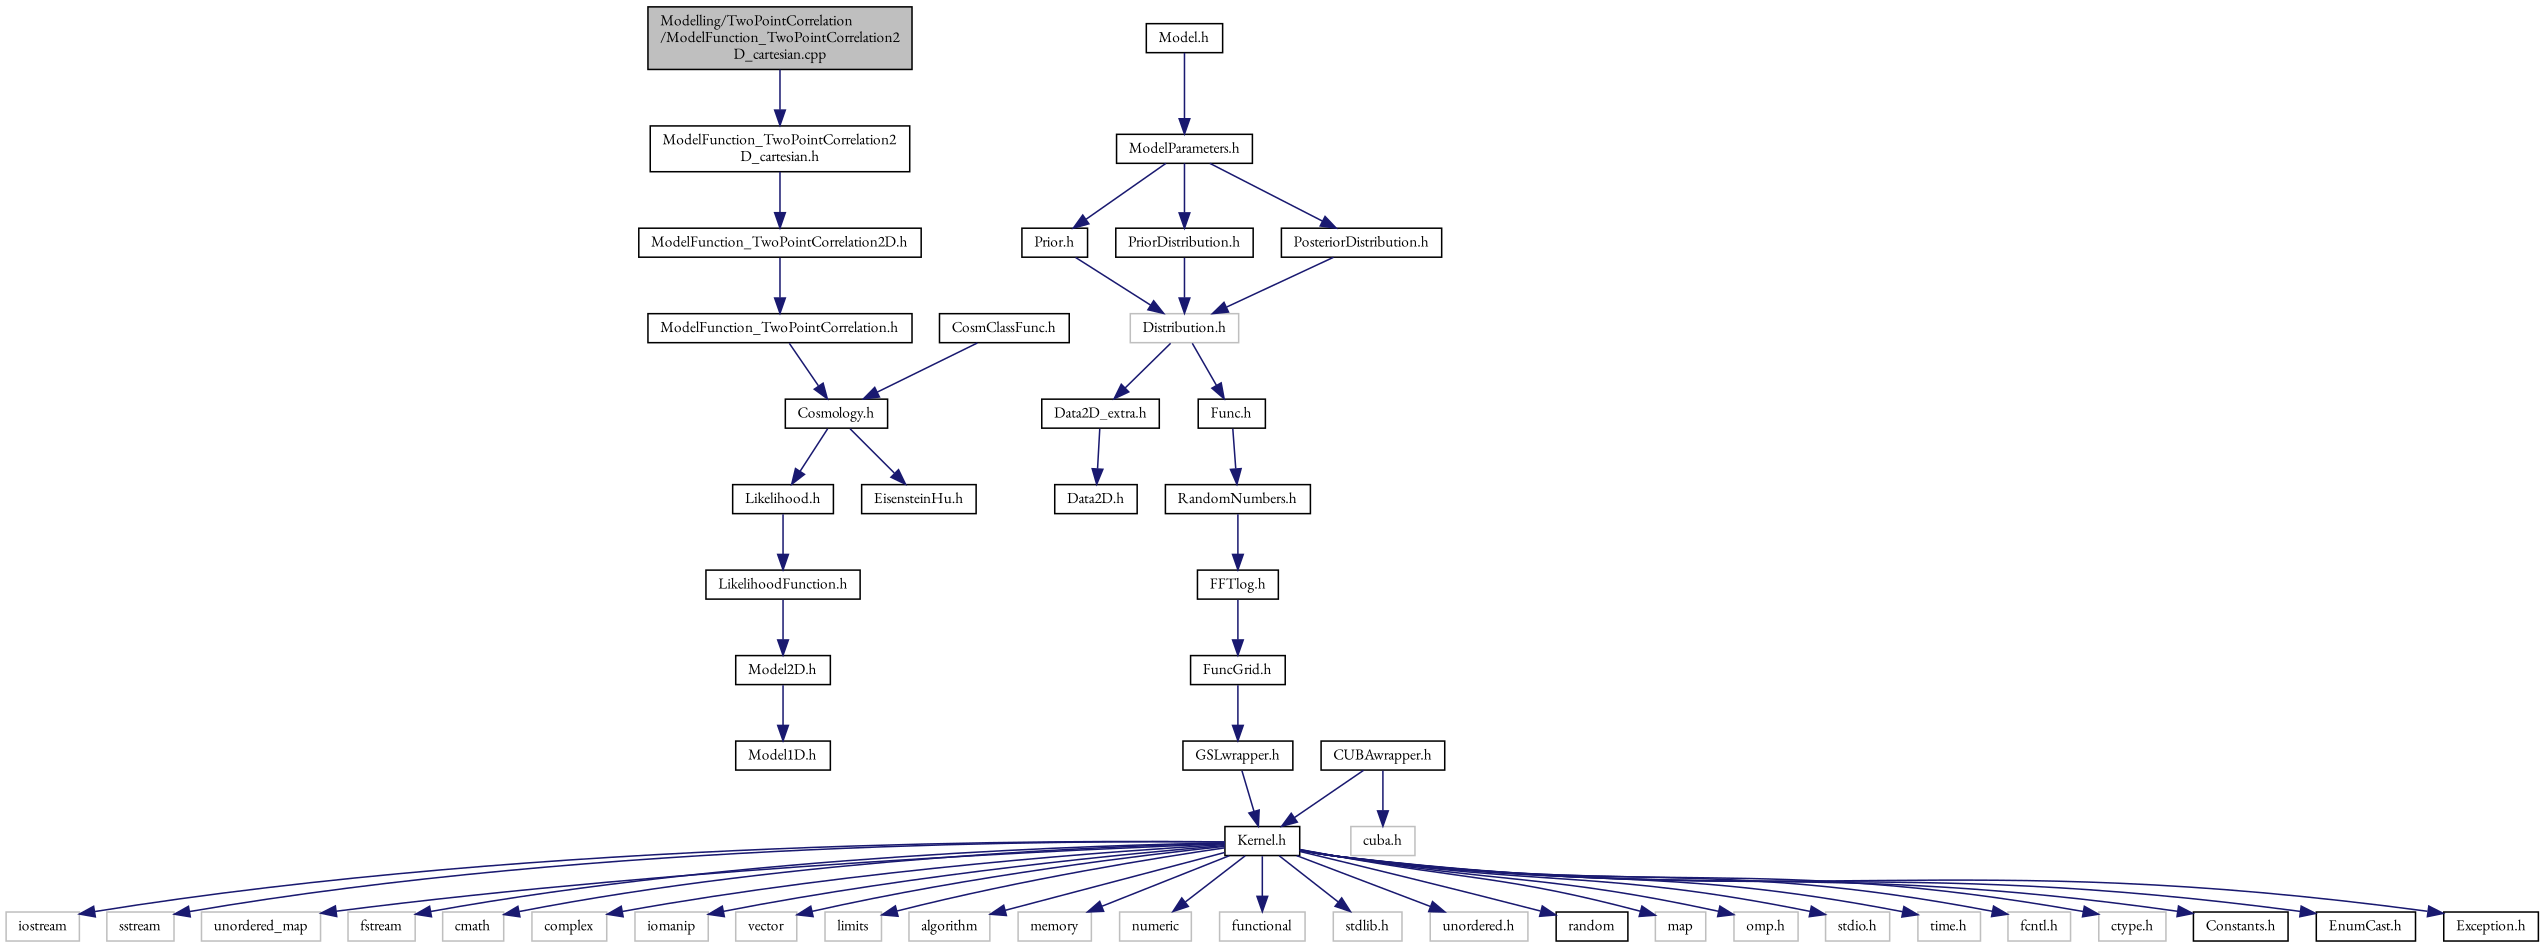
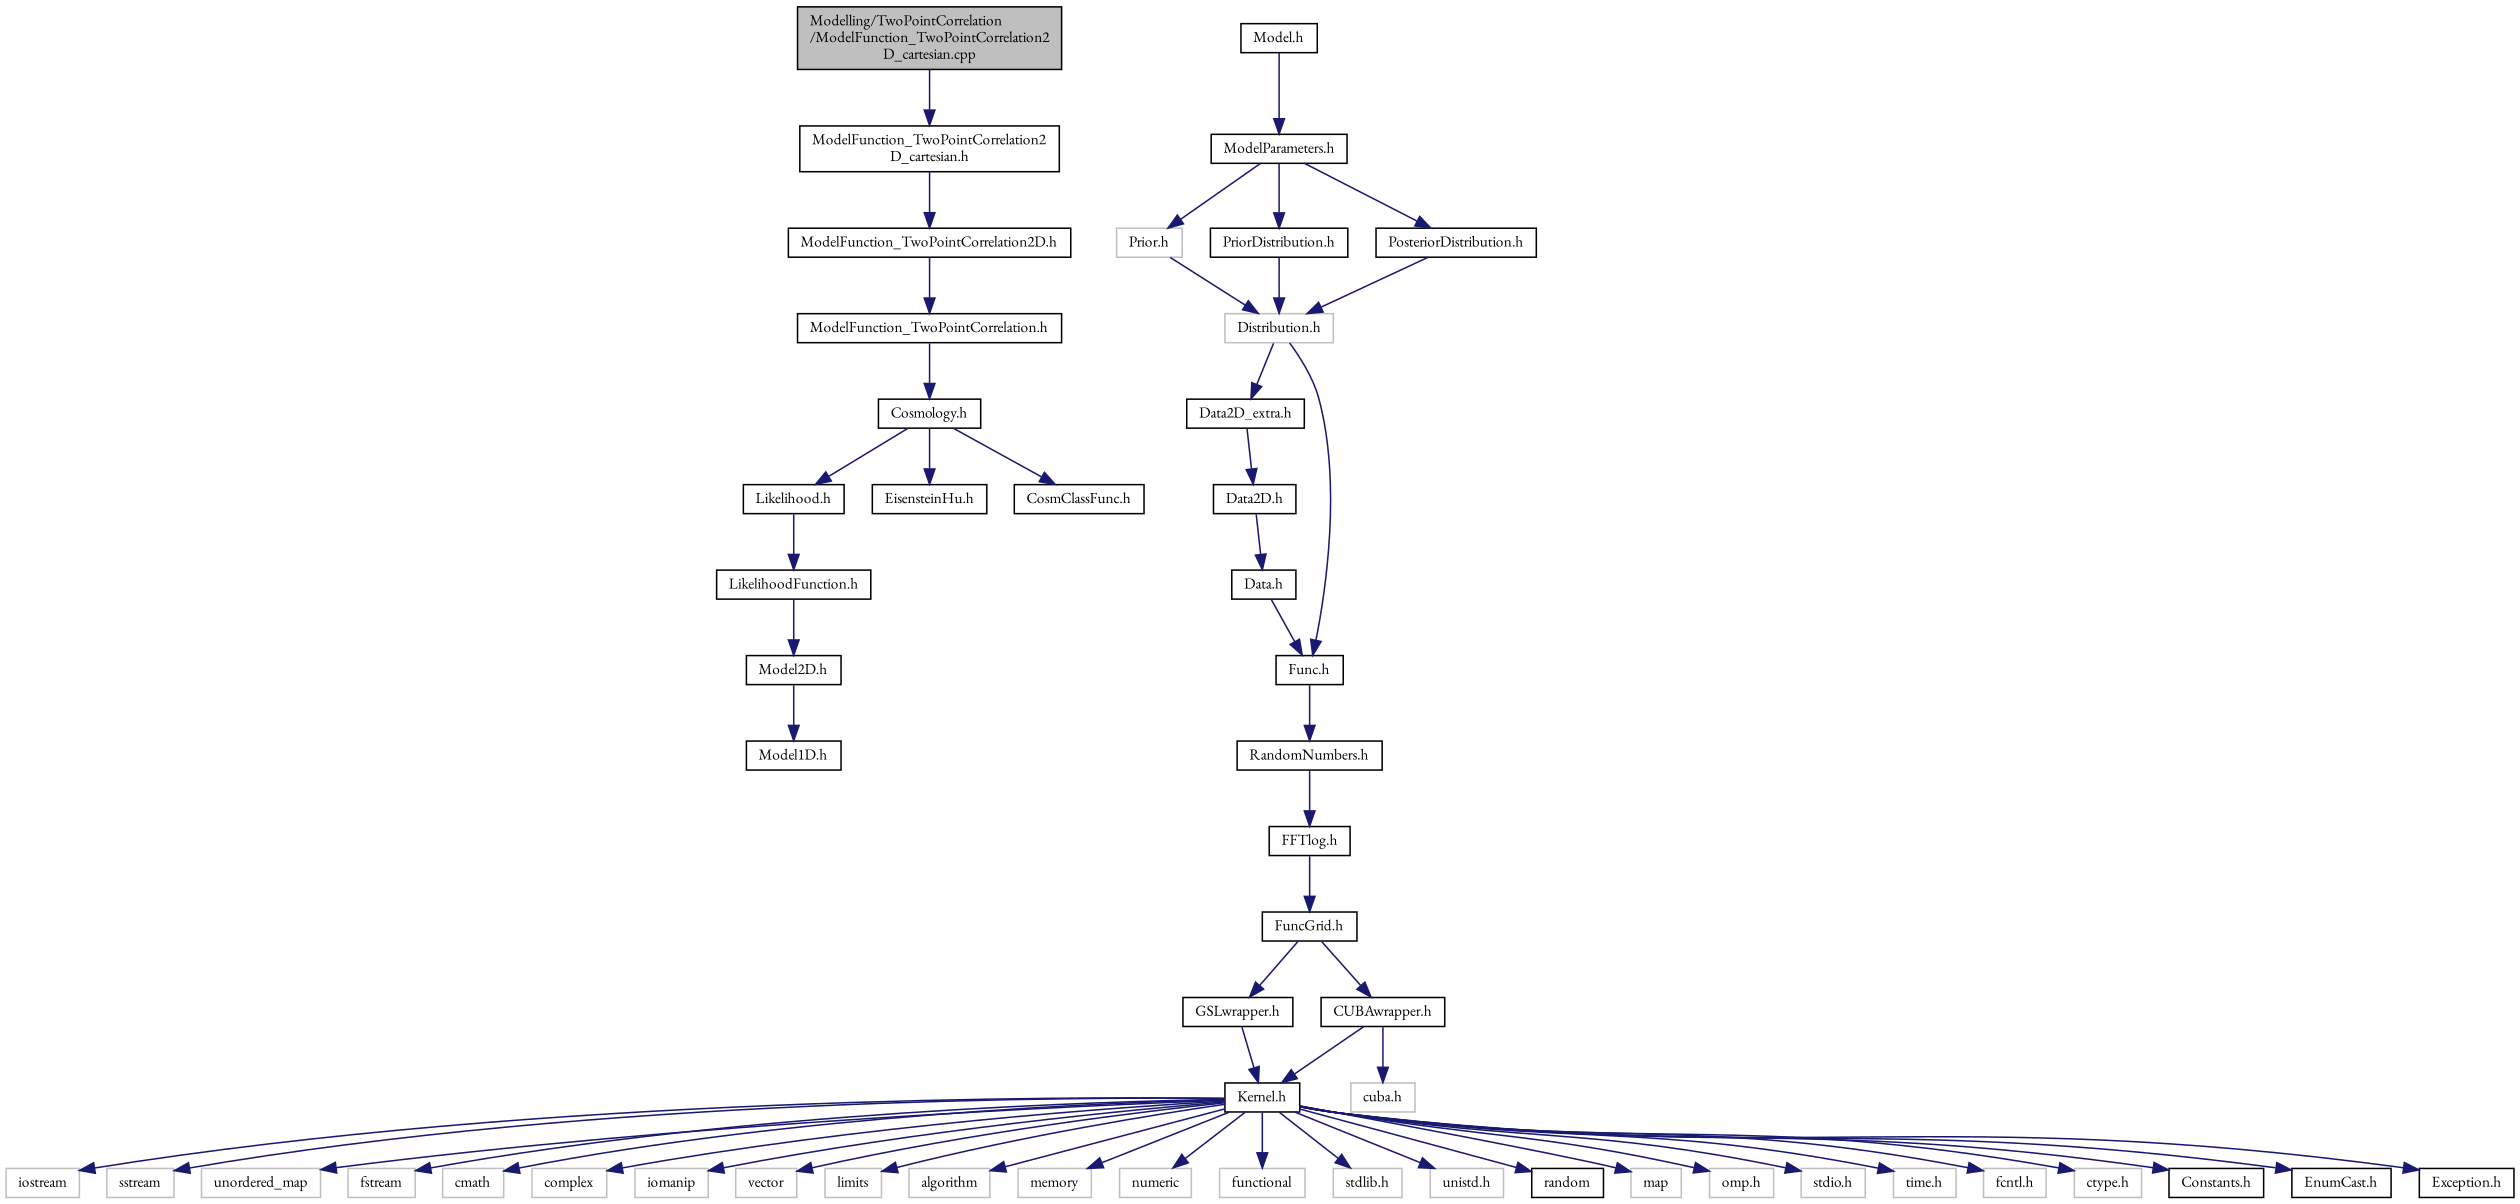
node "Prior.h": color black -> grey75
edge "CosmClassFunc.h" -> "Cosmology.h": reversed
node "Data.h": added
node "unordered.h": label "unordered.h" -> "unistd.h"
edge "FuncGrid.h" -> "CUBAwrapper.h": added
